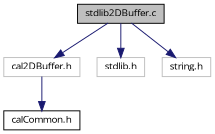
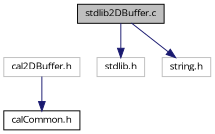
edge "stdlib2DBuffer.c" -> "cal2DBuffer.h": removed
